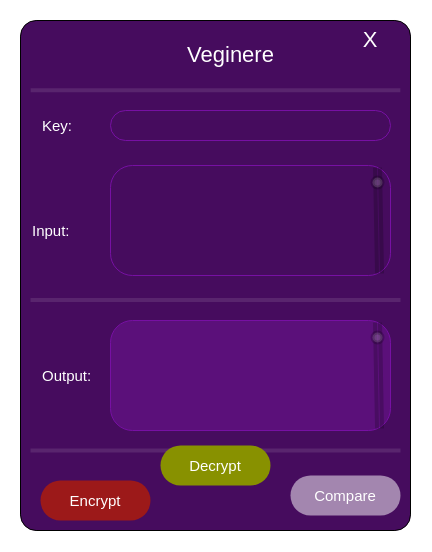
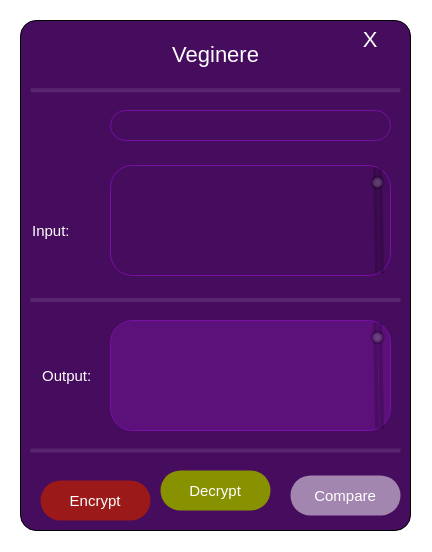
node "Veginere": moved (231, 56) -> (216, 56)
node "Key:": removed
node "Decrypt": moved (216, 466) -> (216, 491)
